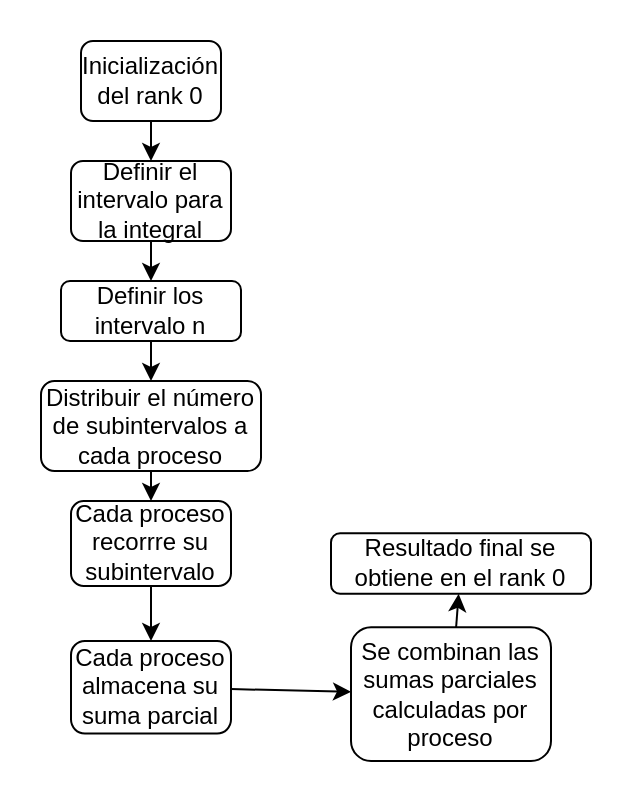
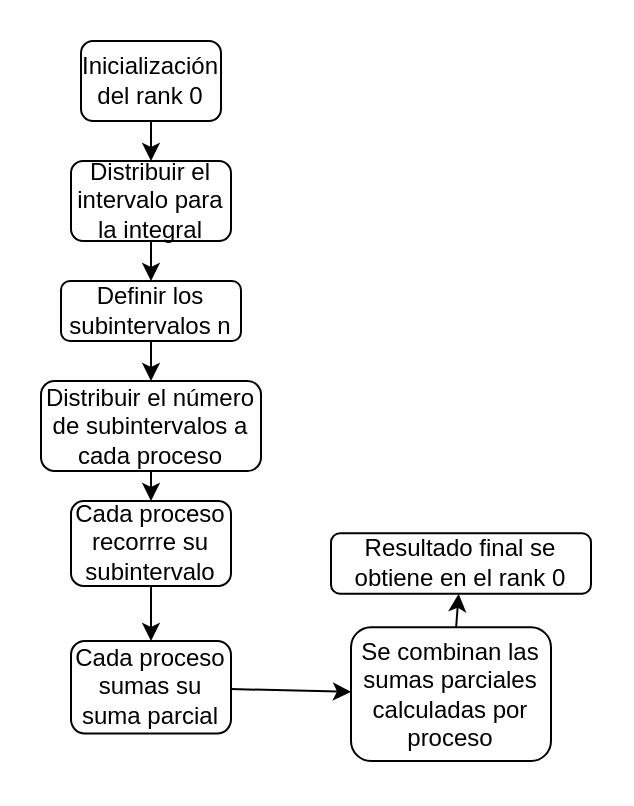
node "Definir el intervalo para la integral": label "Definir el intervalo para la integral" -> "Distribuir el intervalo para la integral"
node "Definir los intervalo n": label "Definir los intervalo n" -> "Definir los subintervalos n"
node "Cada proceso almacena su suma parcial": label "Cada proceso almacena su suma parcial" -> "Cada proceso sumas su suma parcial"
